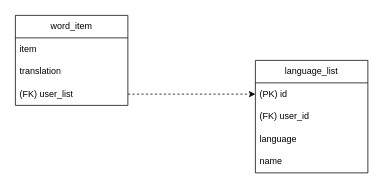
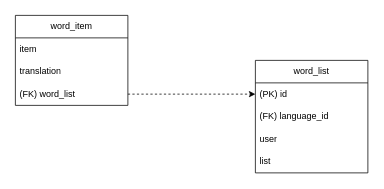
node "language_list": label "language_list" -> "word_list"
node "(FK) user_list": label "(FK) user_list" -> "(FK) word_list"
node "(FK) user_id": label "(FK) user_id" -> "(FK) language_id"
node "language": label "language" -> "user"
node "name": label "name" -> "list"
